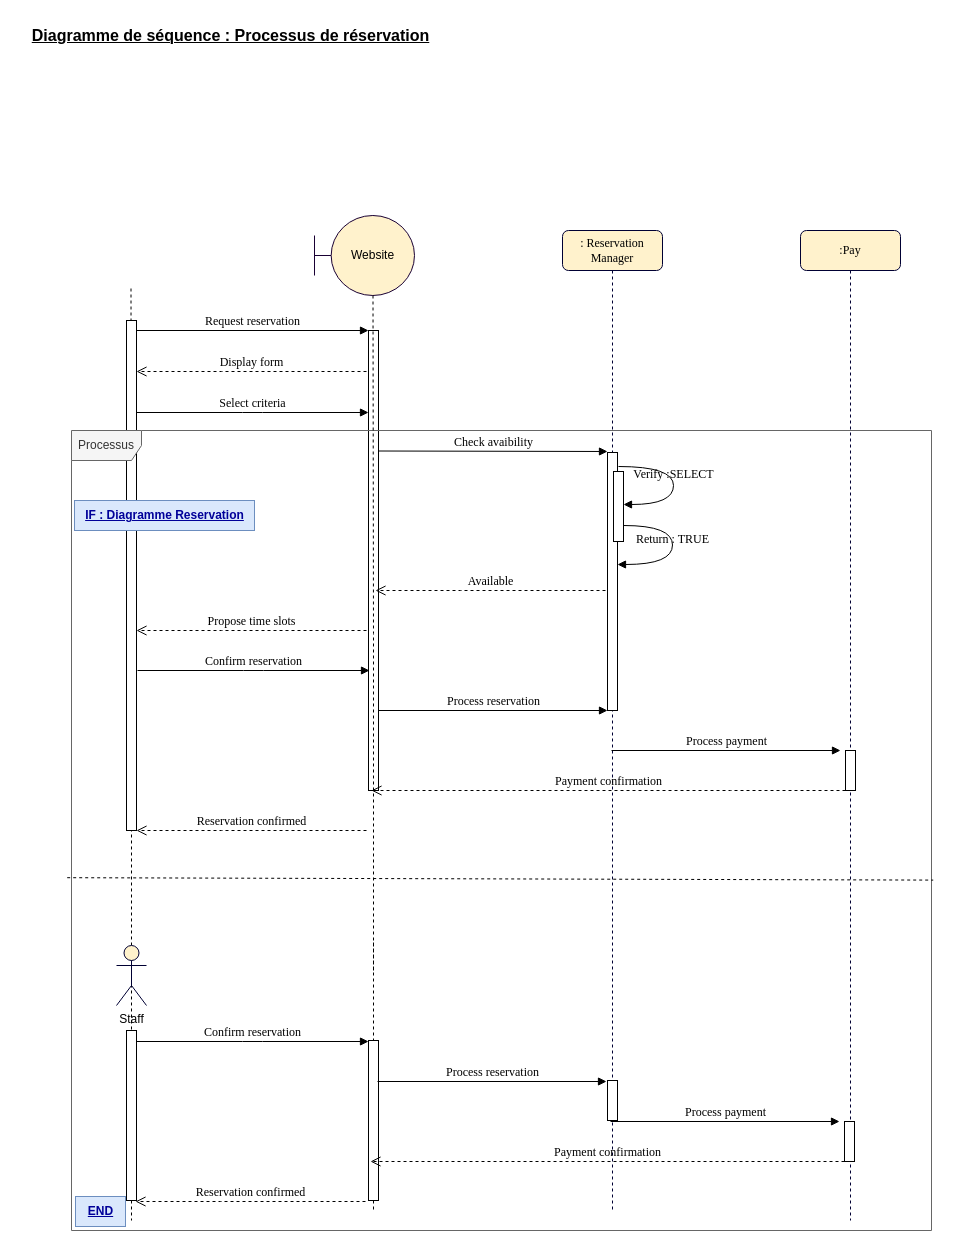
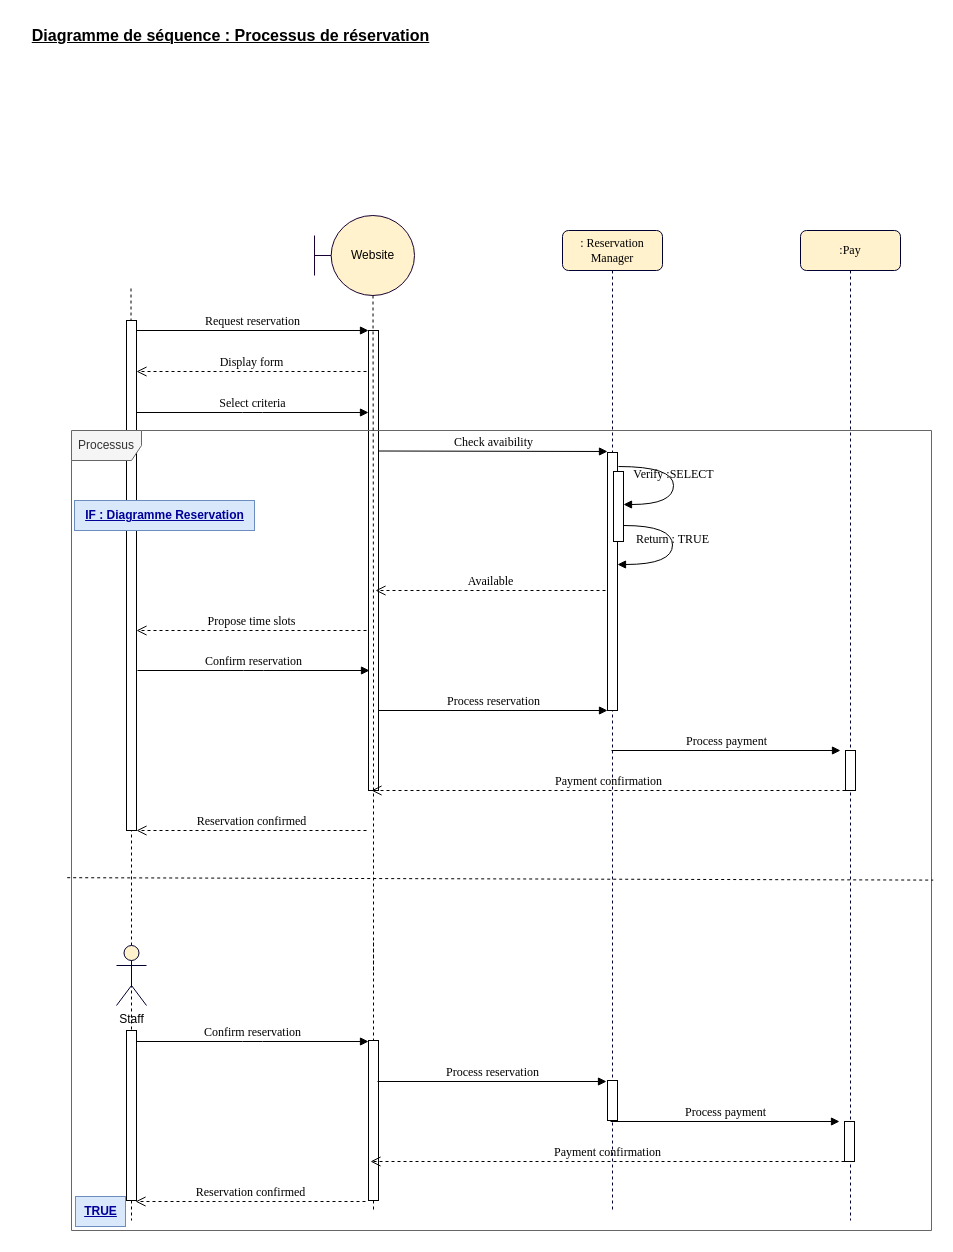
node "END": label "END" -> "TRUE"
